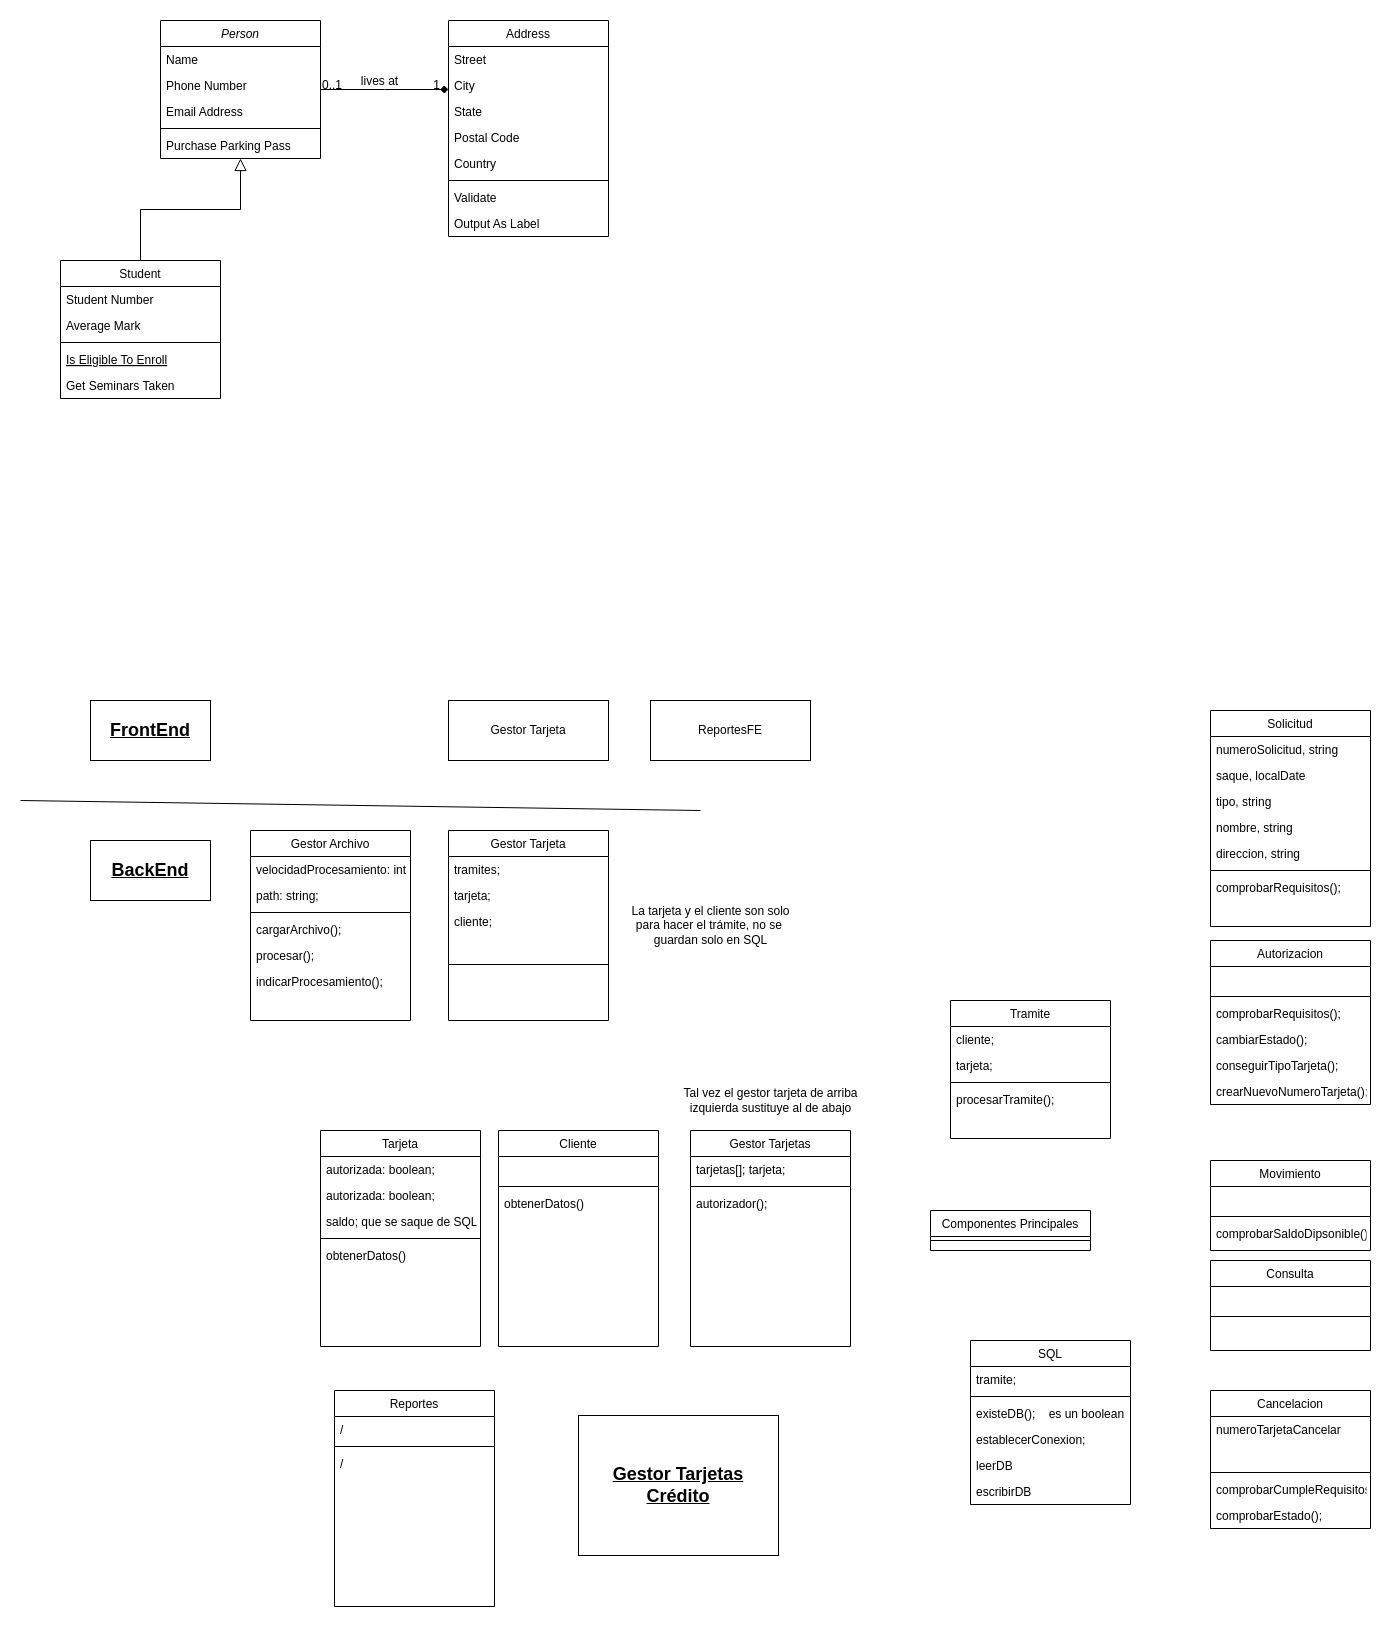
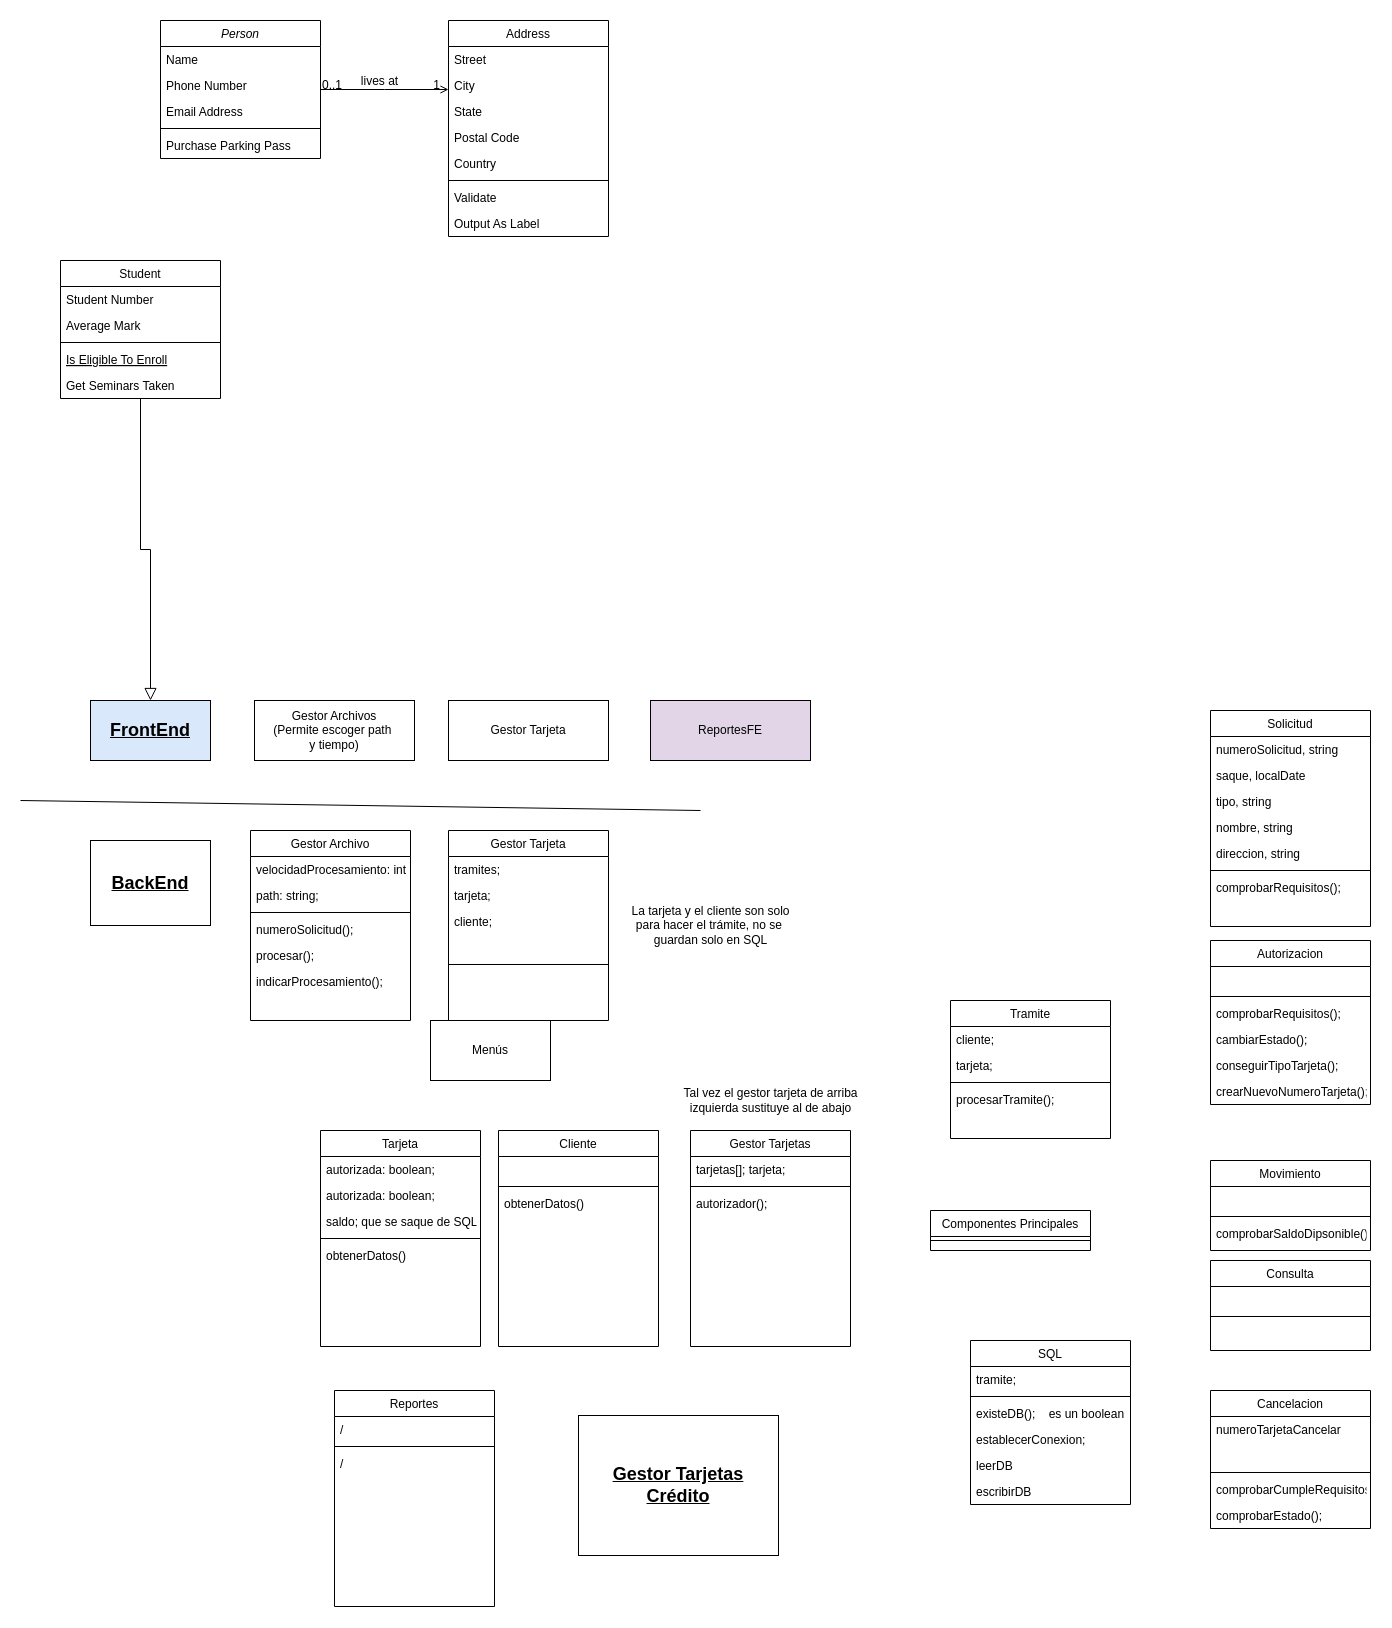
edge "Person" -> "Address": arrowhead diamond -> open
edge "Student" -> "Person": now "Student" -> "FrontEnd"
node "FrontEnd": fillcolor #ffffff -> #dae8fc
node "Gestor Archivos (Permite escoger path y tiempo)": added
node "ReportesFE": fillcolor #ffffff -> #e1d5e7
node "BackEnd": size 120x60 -> 120x85
node "cargarArchivo();": label "cargarArchivo();" -> "numeroSolicitud();"
node "Menús": added
